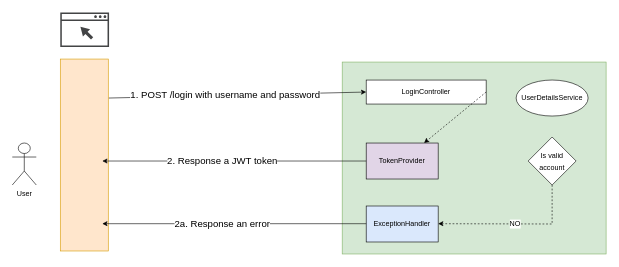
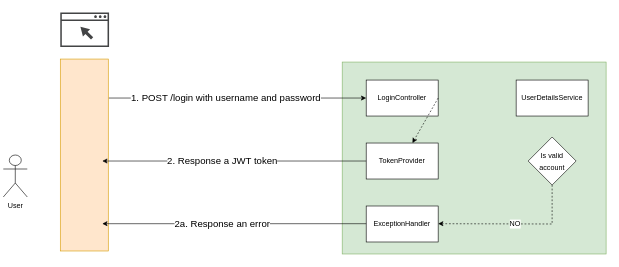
node "LoginController": size 120x24 -> 72x36
node "UserDetailsService": shape ellipse -> rectangle
node "TokenProvider": fillcolor #e1d5e7 -> #ffffff
node "User": moved (24, 164) -> (15, 176)
node "ExceptionHandler": fillcolor #dae8fc -> #ffffff
